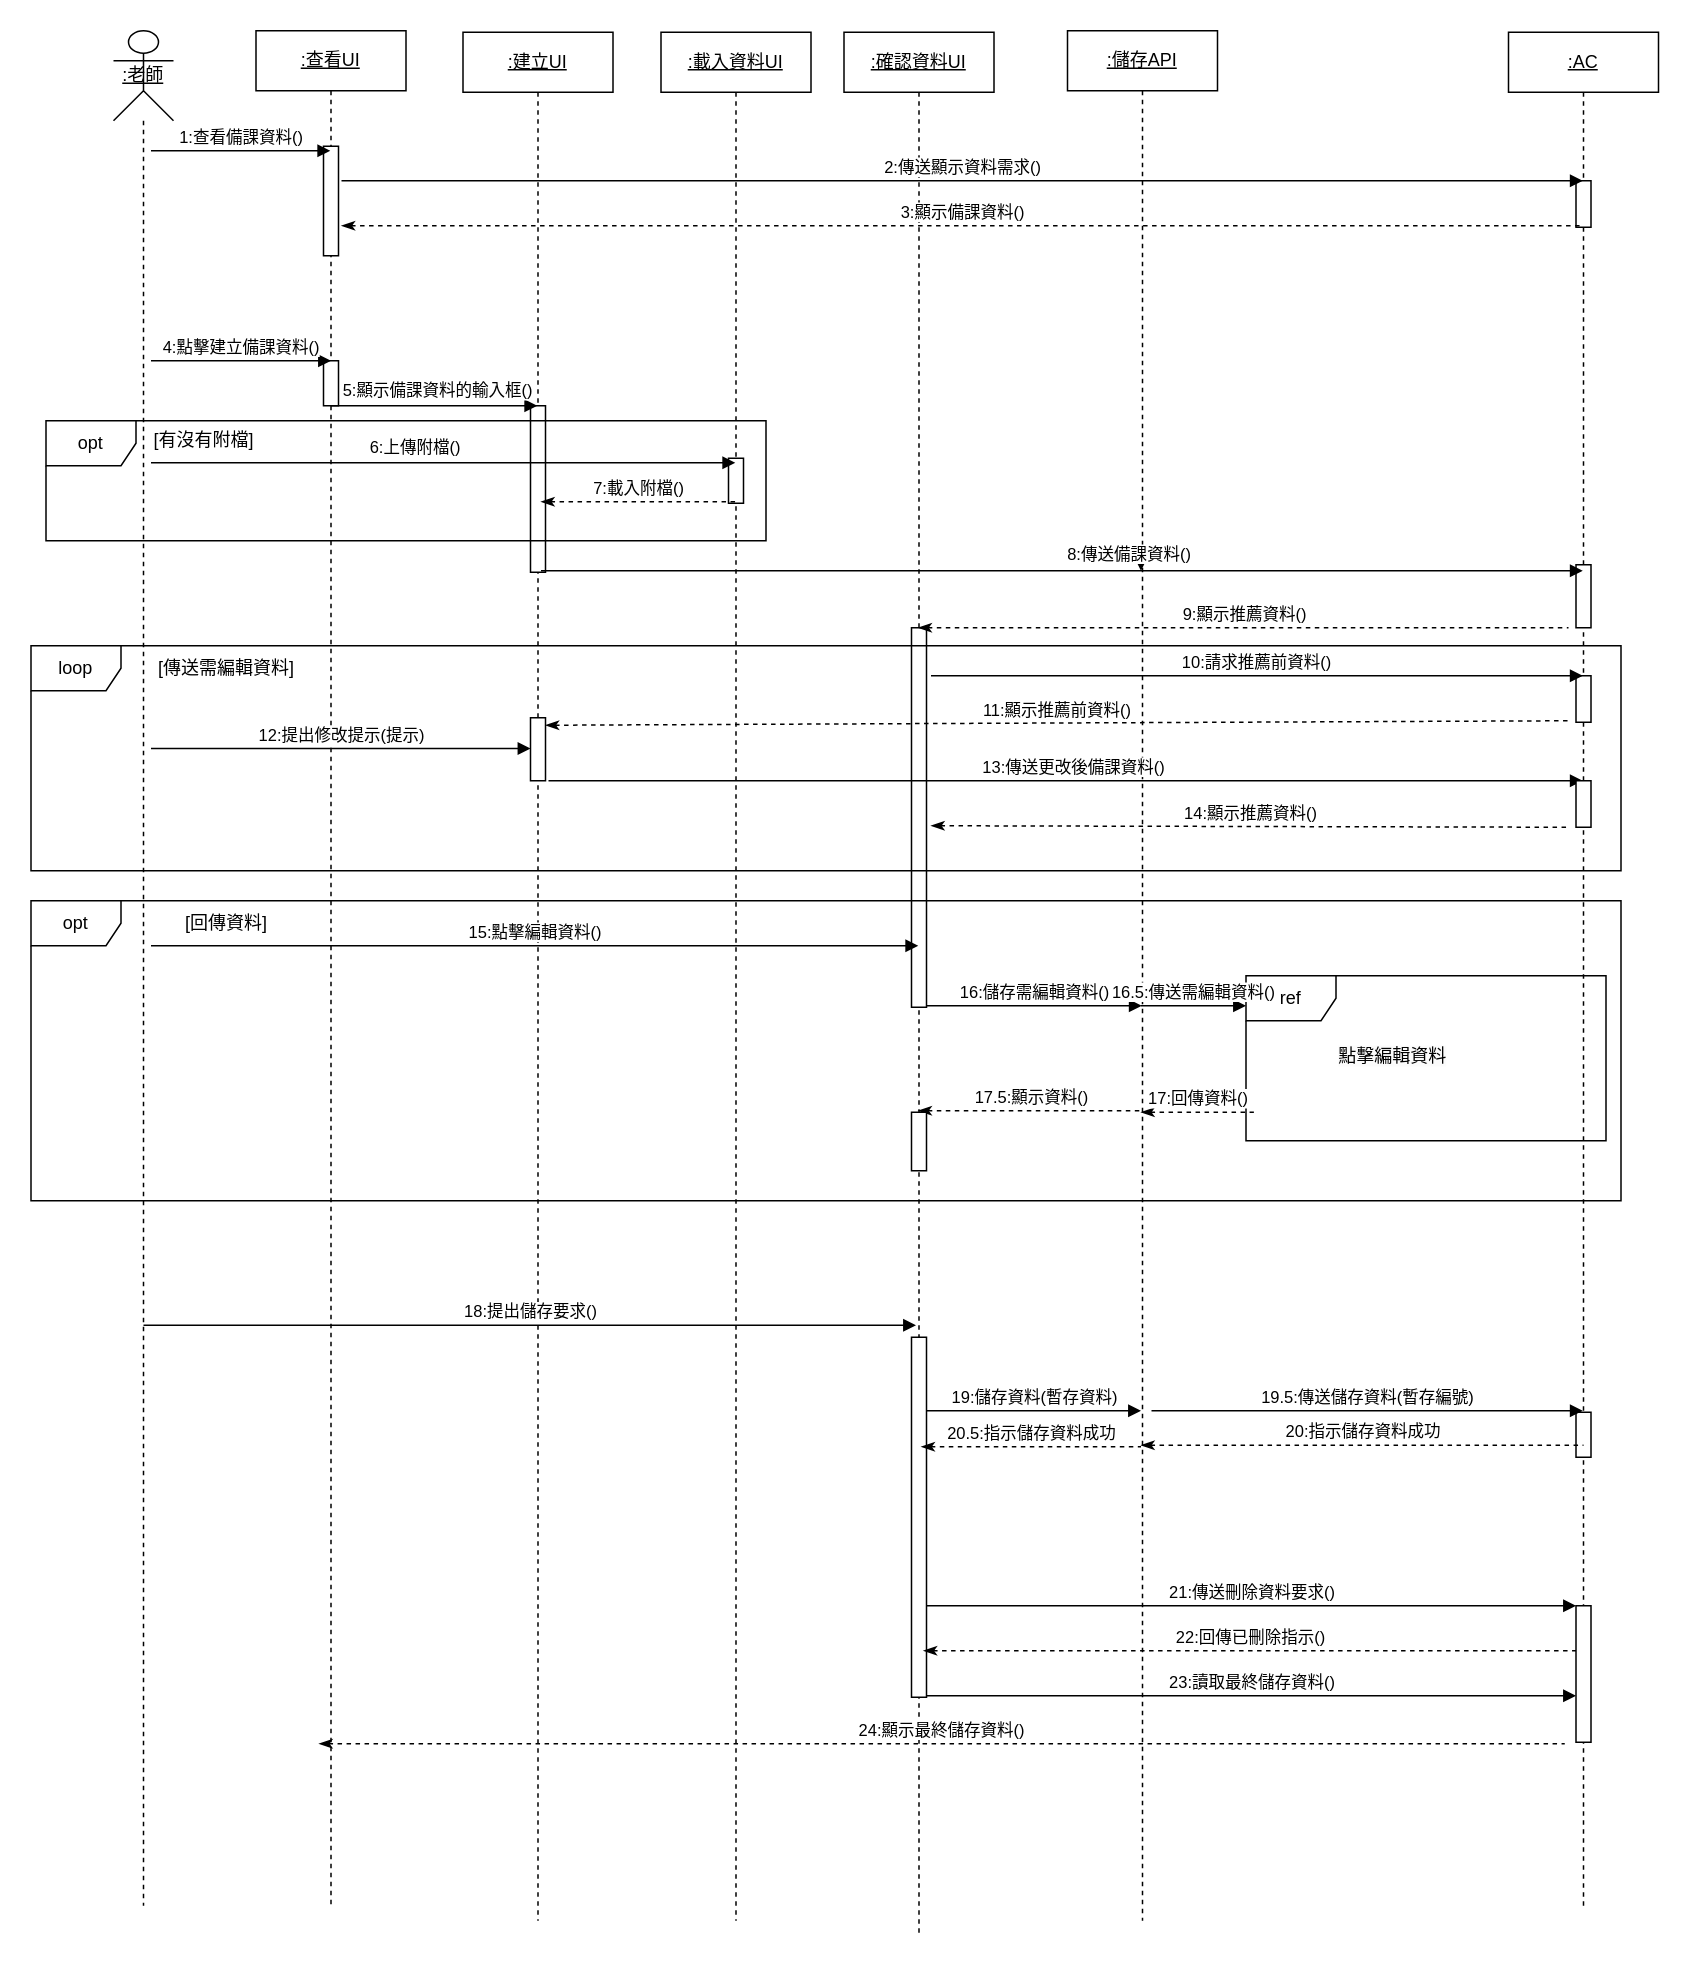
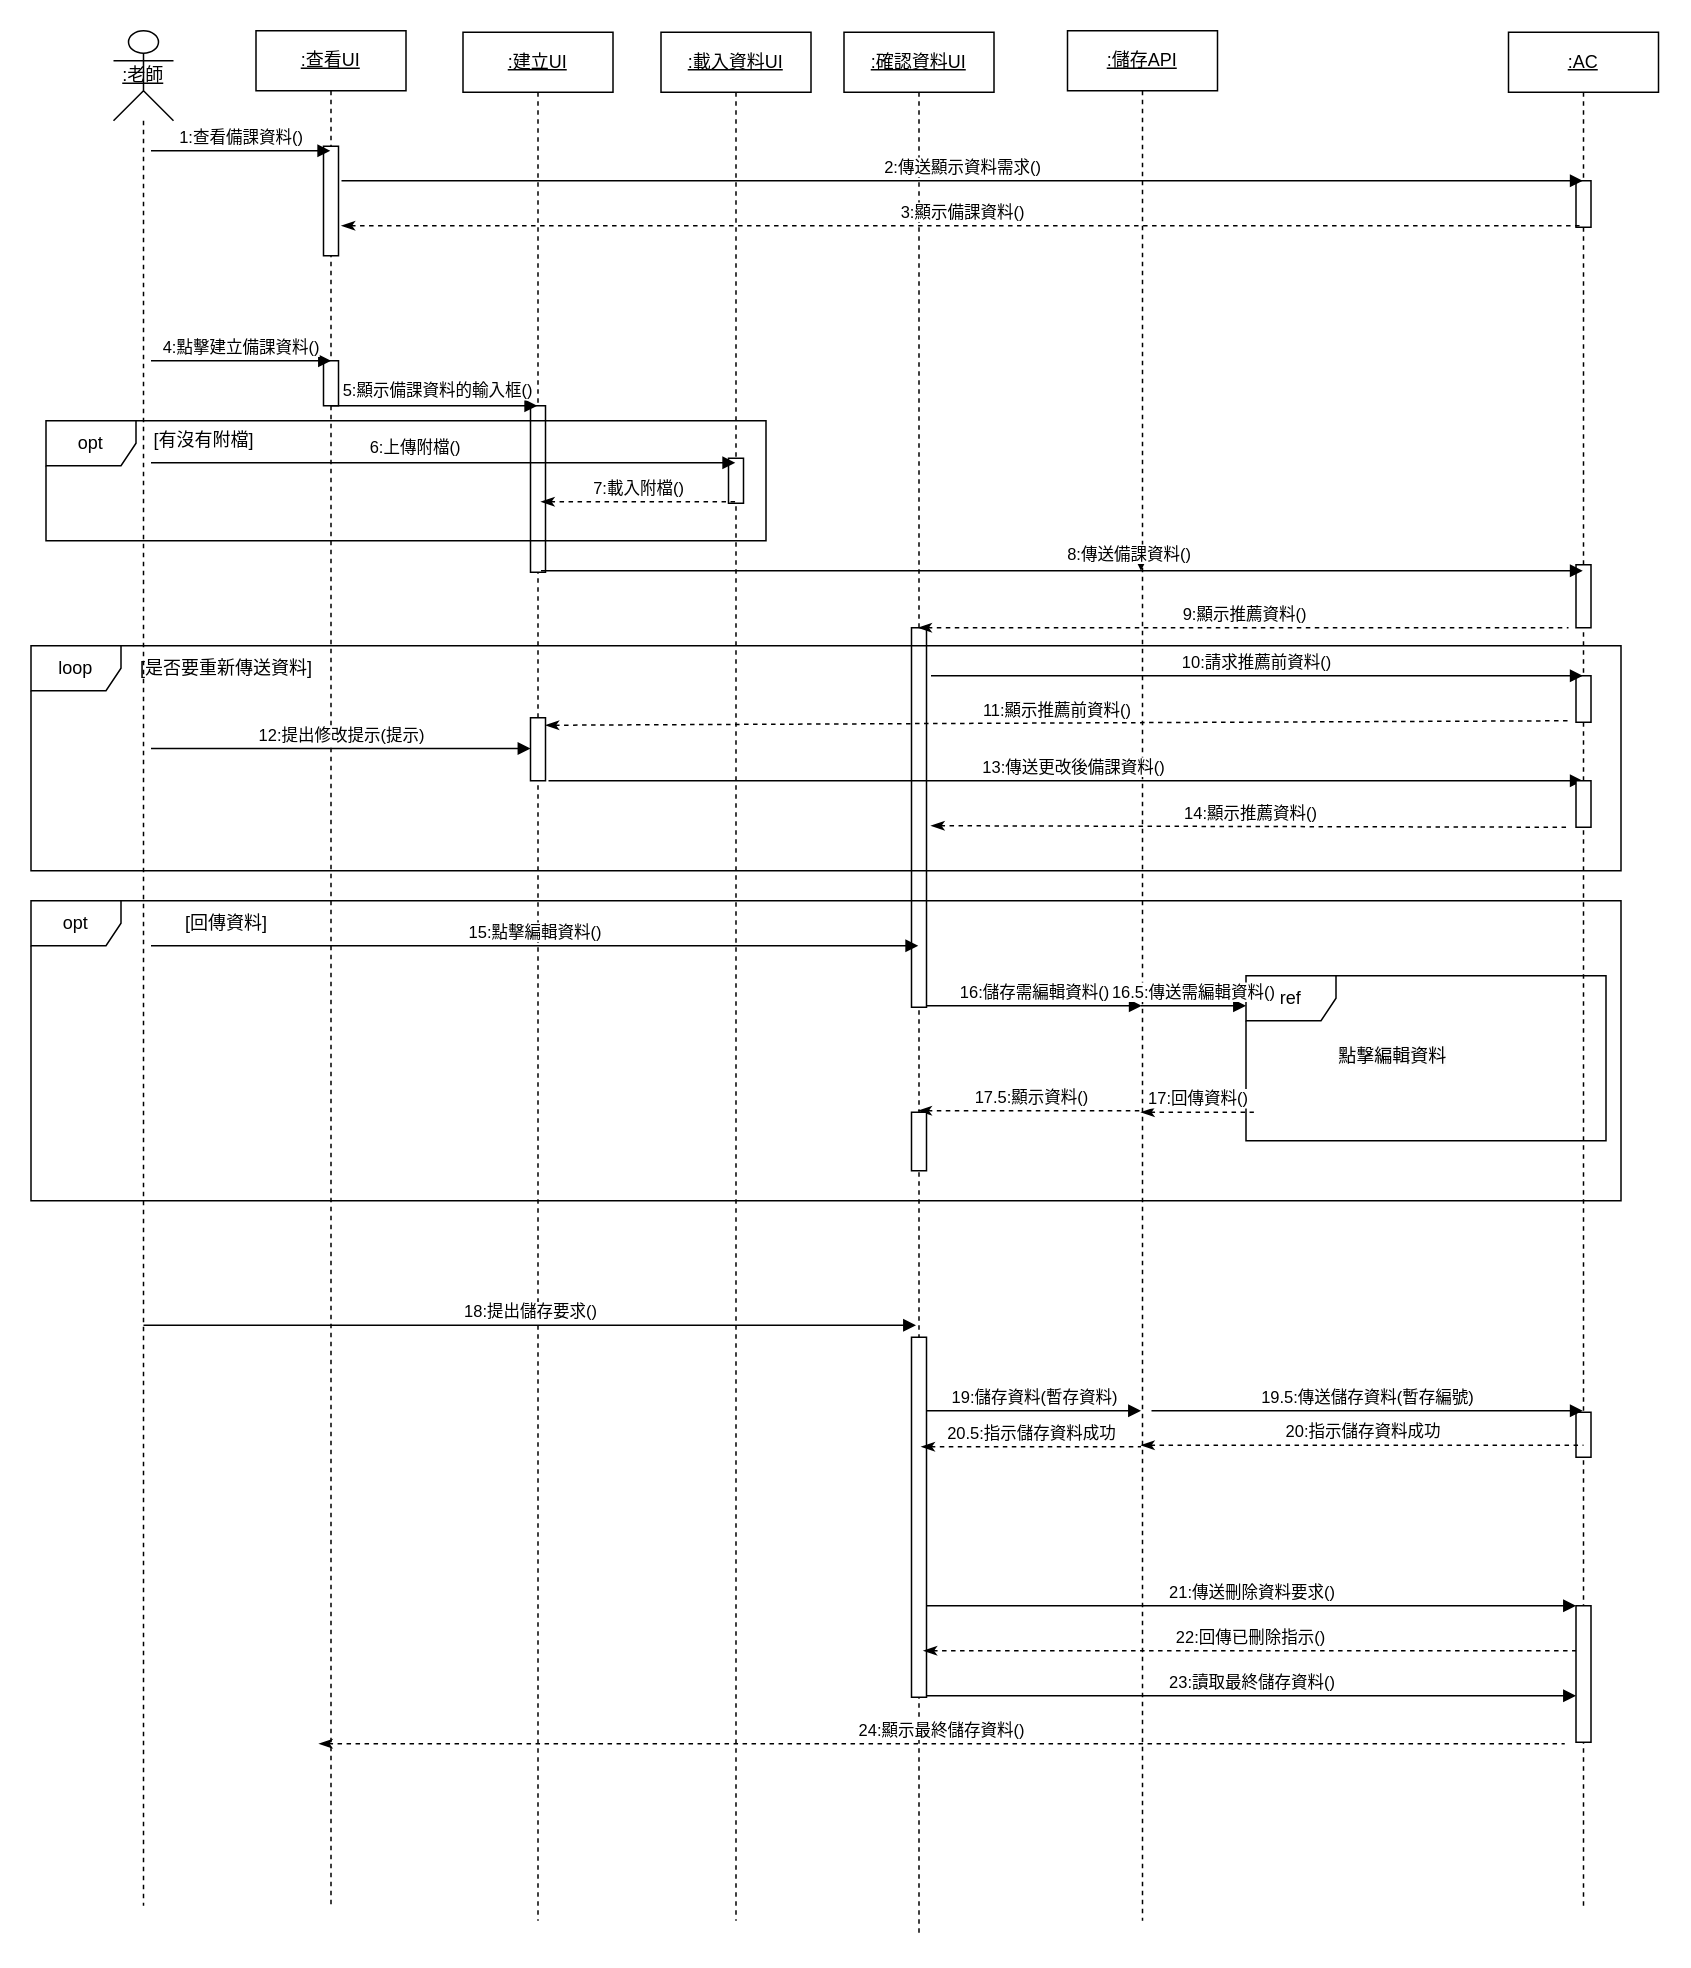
node "[傳送需編輯資料]": label "[傳送需編輯資料]" -> "[是否要重新傳送資料]"
